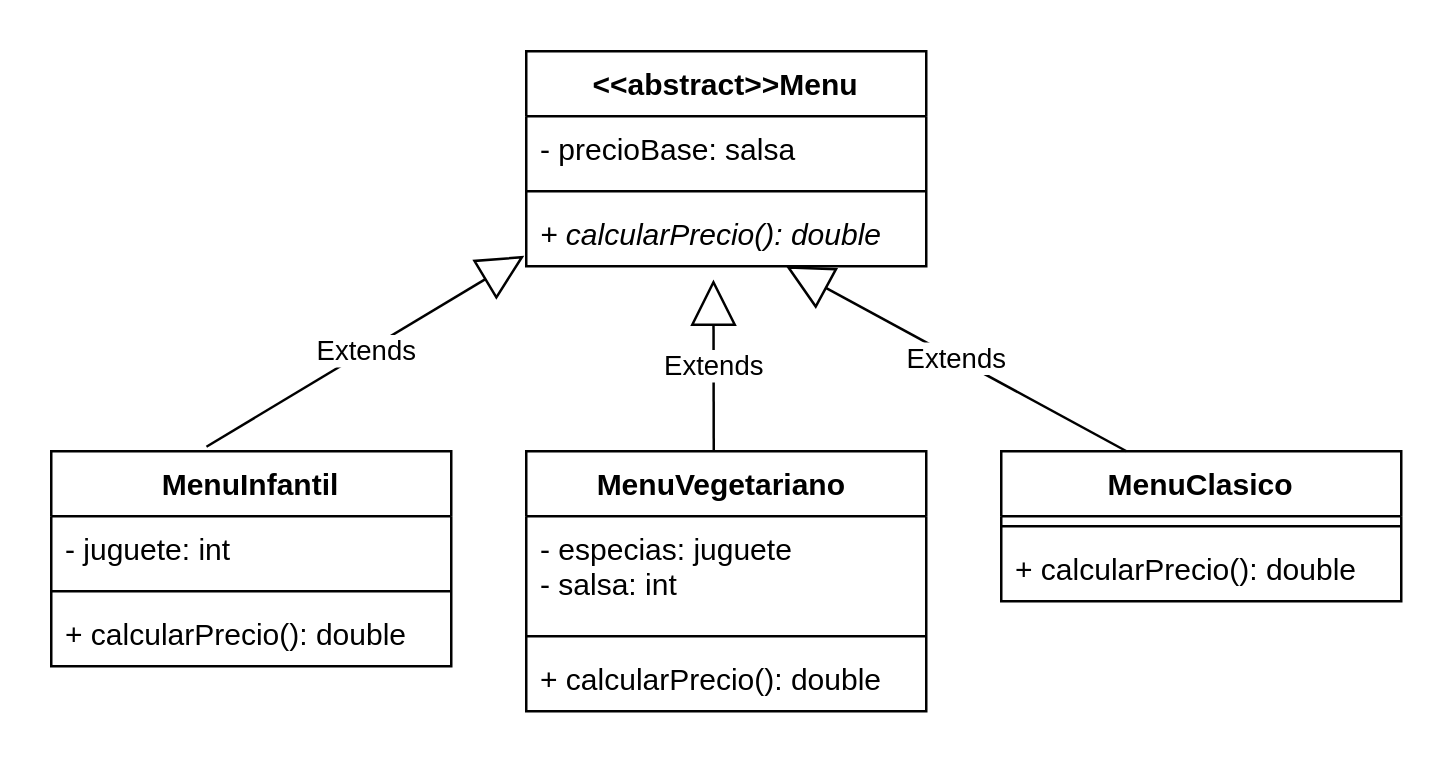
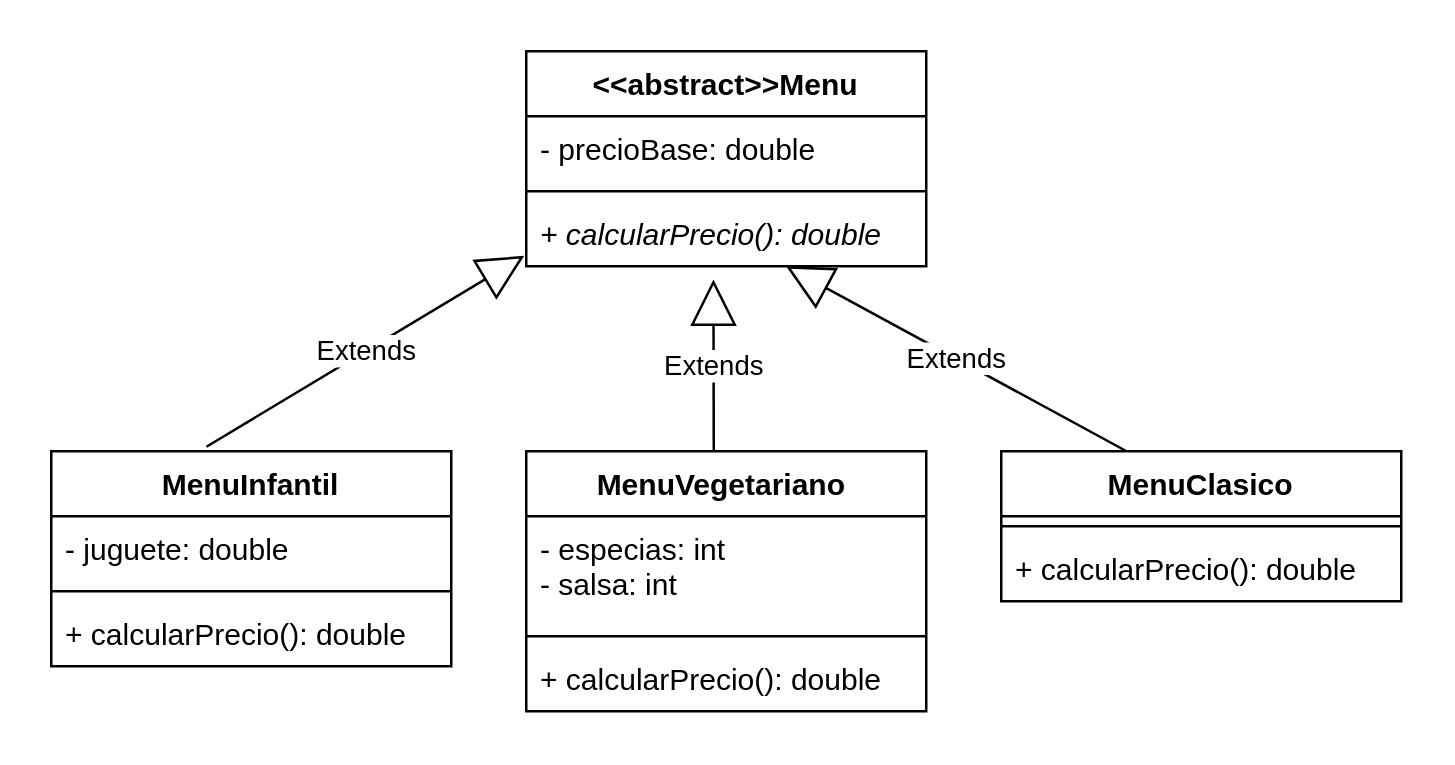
node "- precioBase: salsa": label "- precioBase: salsa" -> "- precioBase: double"
node "- juguete: int": label "- juguete: int" -> "- juguete: double"
node "- especias: juguete - salsa: int": label "- especias: juguete - salsa: int" -> "- especias: int - salsa: int"
